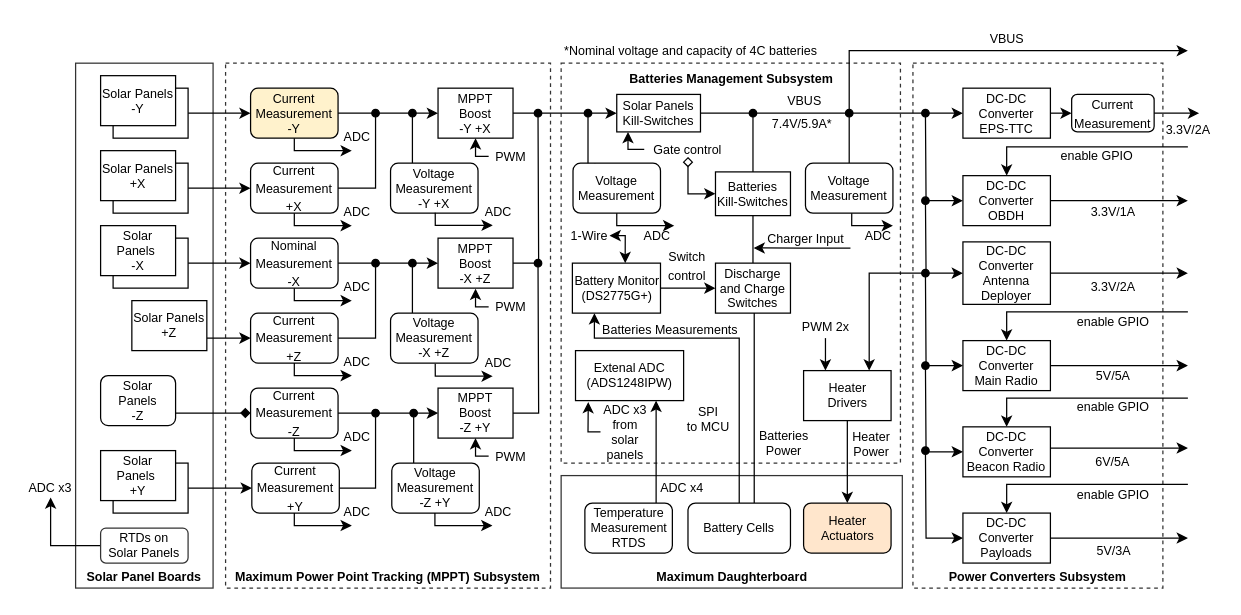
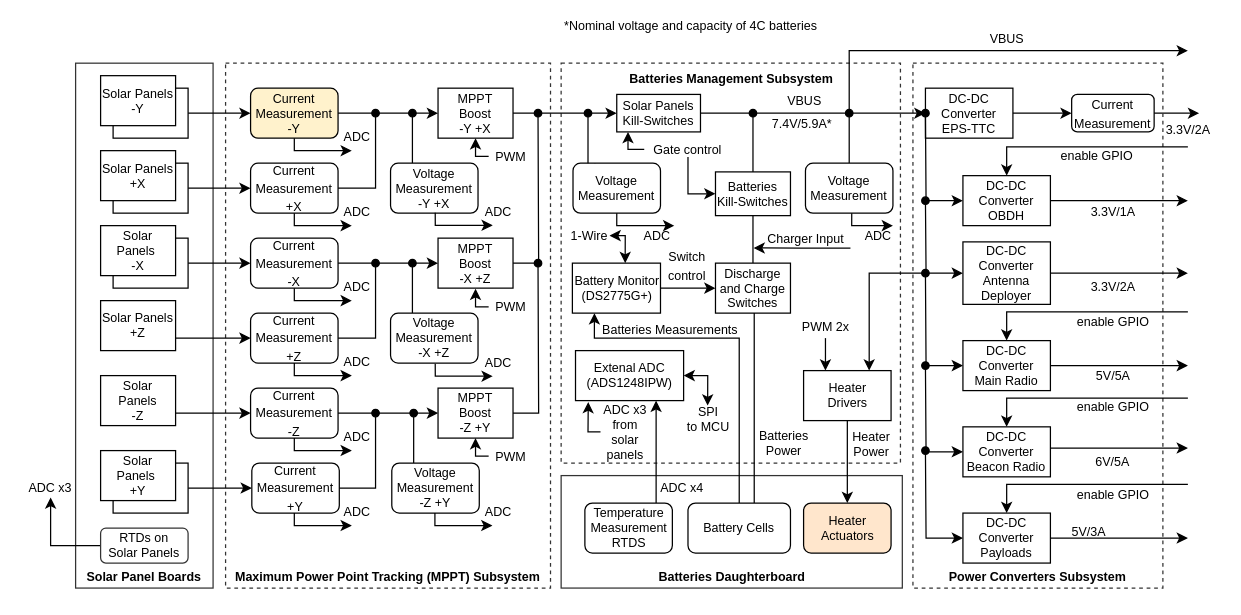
node "*Nominal voltage and capacity of 4C batteries": moved (691, 51) -> (691, 26)
node "DC-DC Converter EPS-TTC": moved (1007, 113) -> (969, 113)
edge "Gate control" -- "Batteries Kill-Switches": arrowhead diamond -> none
node "NominalMeasurement-X": label "NominalMeasurement-X" -> "CurrentMeasurement-X"
node "Solar Panels +Z": moved (169, 326) -> (138, 326)
edge "Extenal ADC (ADS1248IPW)" -- "SPI to MCU": added
node "Solar Panels -Z": shape rounded rectangle -> rectangle
edge "Solar Panels -Z" -> "CurrentMeasurement-Z": arrowhead diamond -> classic
node "5V/3A": moved (1114, 551) -> (1089, 532)
node "Maximum Daughterboard": label "Maximum Daughterboard" -> "Batteries Daughterboard"
